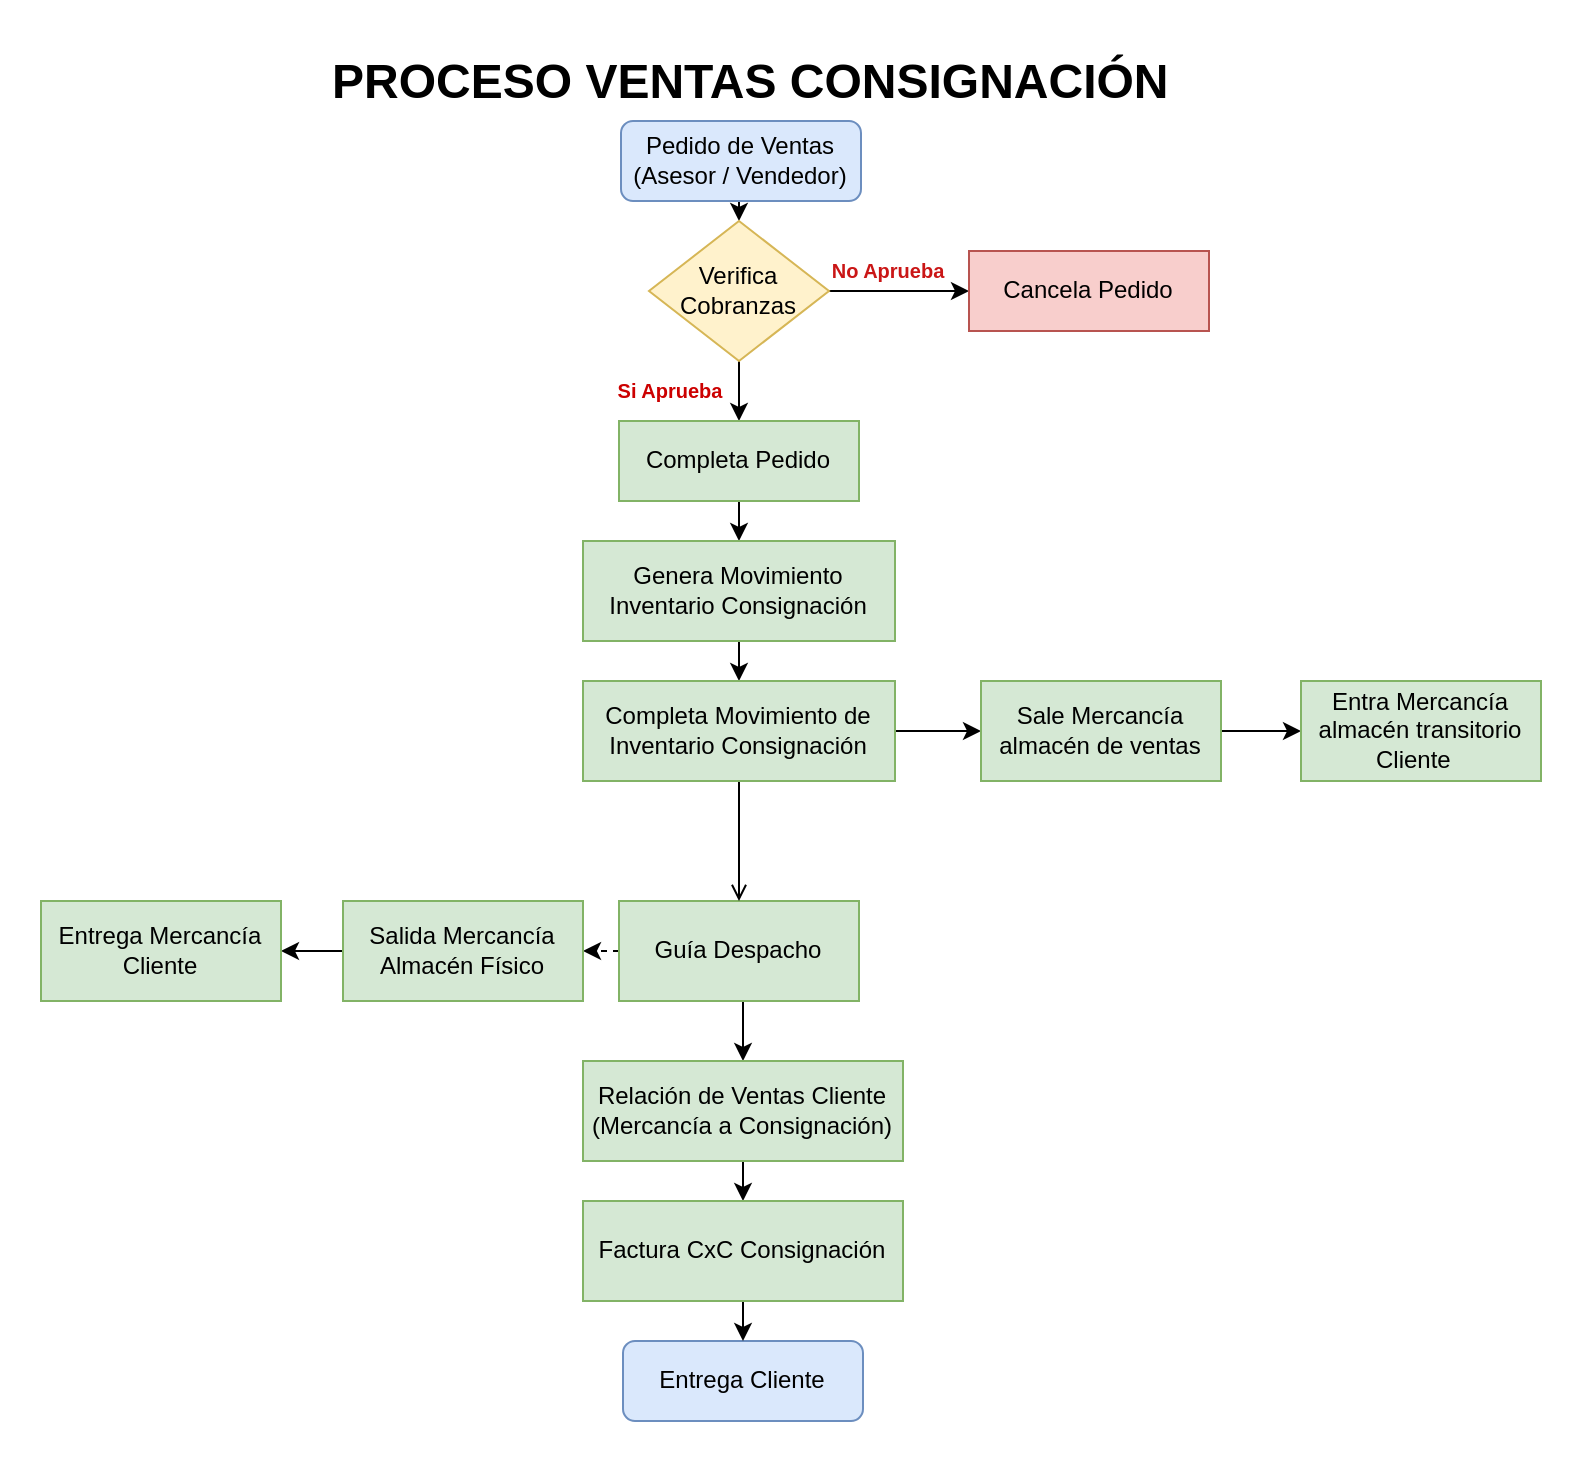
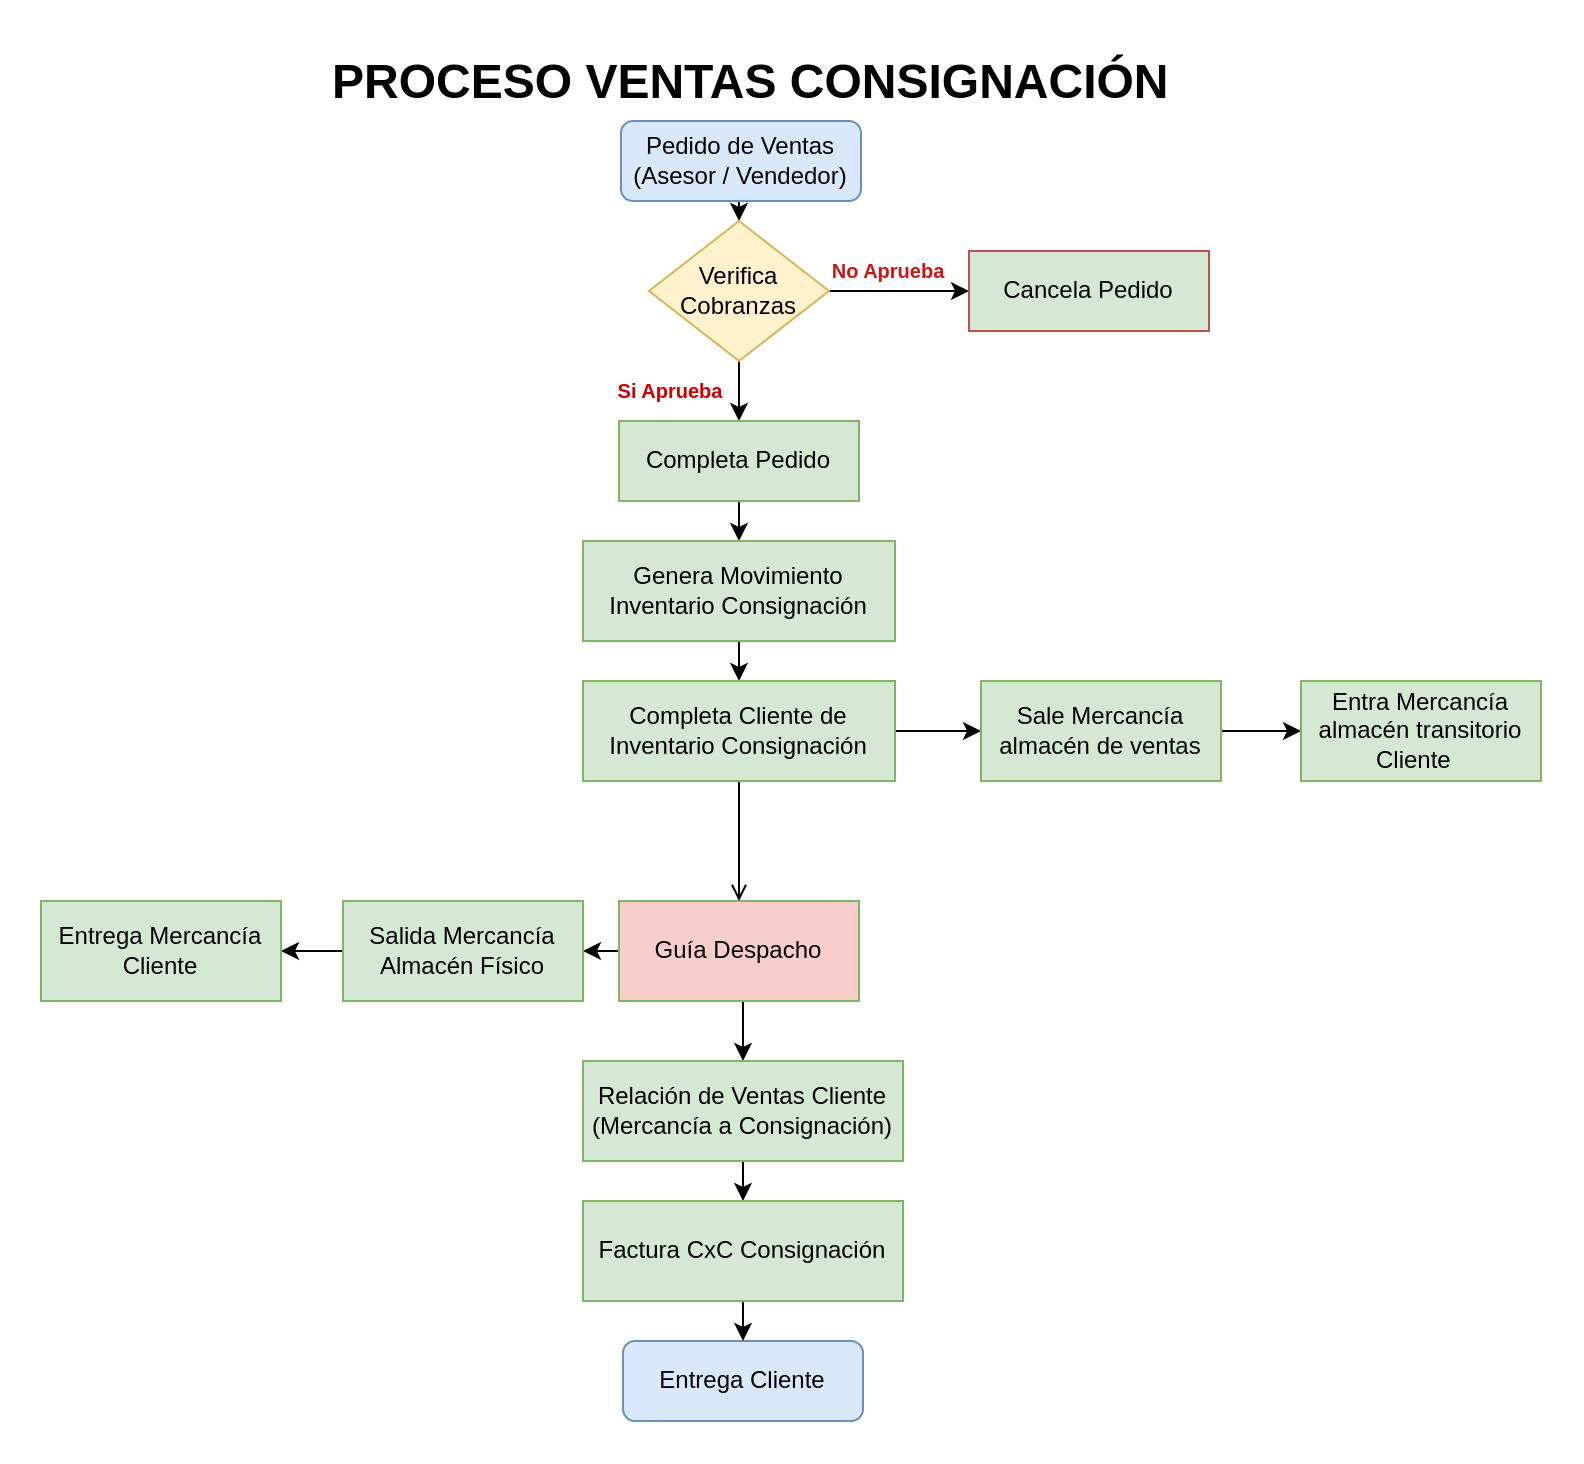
node "Cancela Pedido": fillcolor #f8cecc -> #d5e8d4
node "Completa Movimiento de Inventario Consignación": label "Completa Movimiento de Inventario Consignación" -> "Completa Cliente de Inventario Consignación"
edge "Guía Despacho" -> "Salida Mercancía Almacén Físico": style dashed -> solid
node "Guía Despacho": fillcolor #d5e8d4 -> #f8cecc
